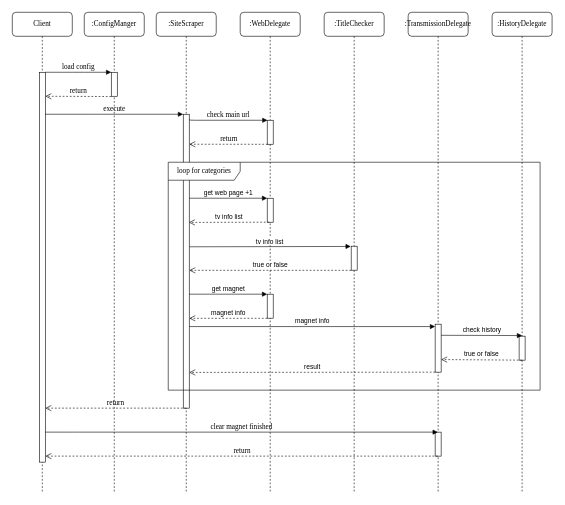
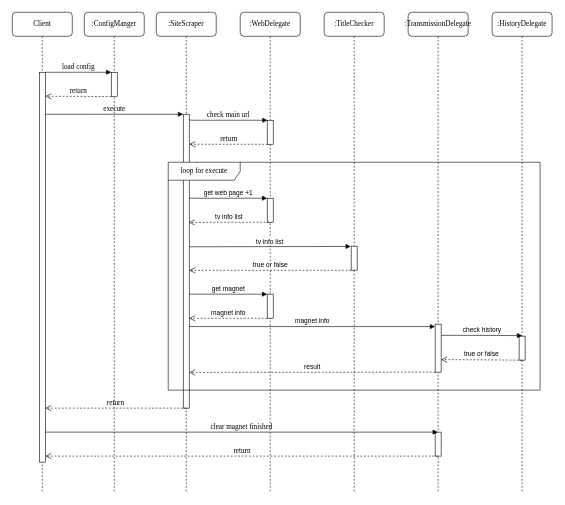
node "loop for categories": label "loop for categories" -> "loop for execute"
